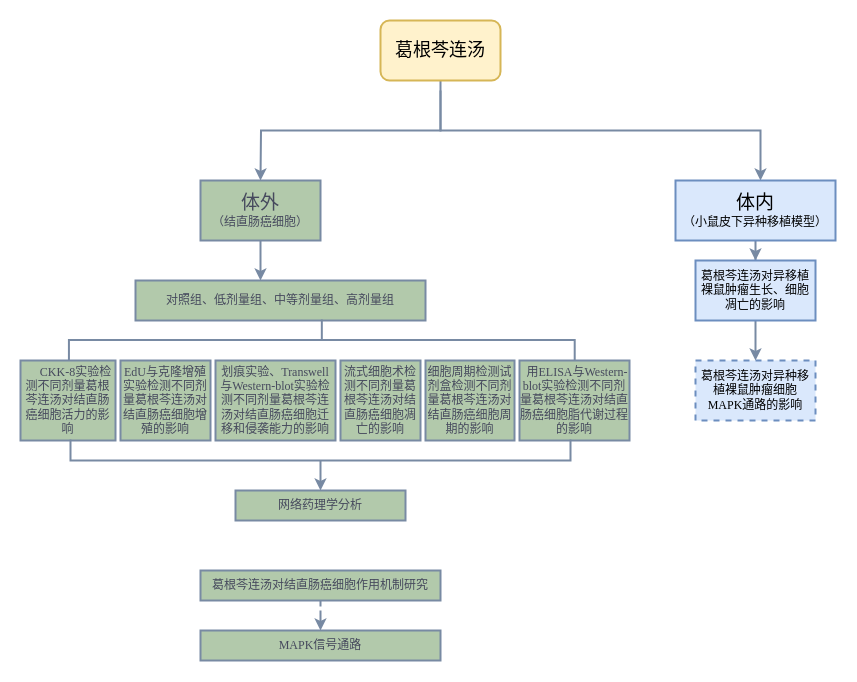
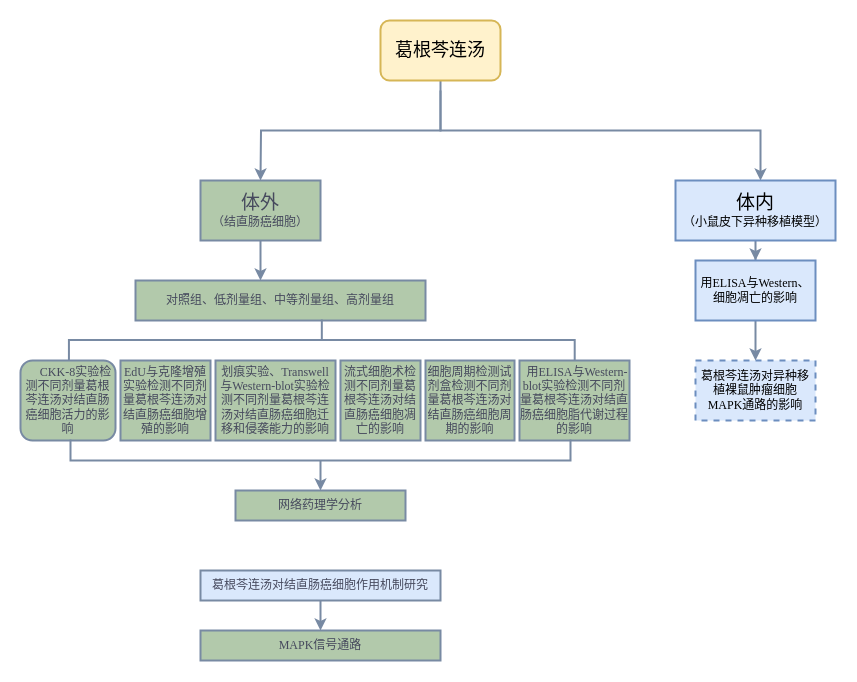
node "葛根芩连汤对异移植裸鼠肿瘤生长、细胞凋亡的影响": label "葛根芩连汤对异移植裸鼠肿瘤生长、细胞凋亡的影响" -> "用ELISA与Western、细胞凋亡的影响"
node "CKK-8实验检测不同剂量葛根芩连汤对结直肠癌细胞活力的影响": shape rectangle -> rounded rectangle
node "葛根芩连汤对结直肠癌细胞作用机制研究": fillcolor #b2c9ab -> #dae8fc
edge "葛根芩连汤对结直肠癌细胞作用机制研究" -> "MAPK信号通路": style dashed -> solid
